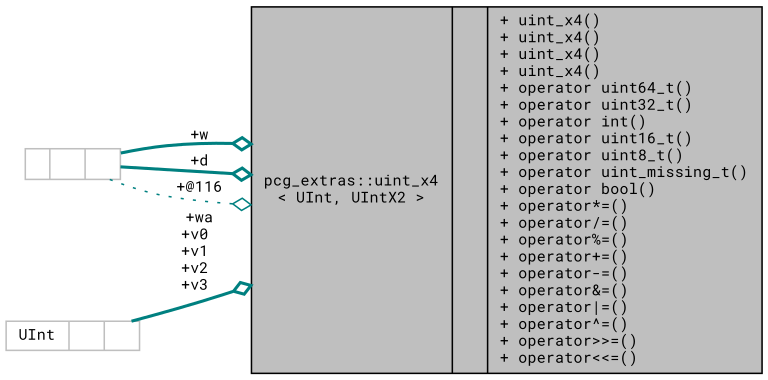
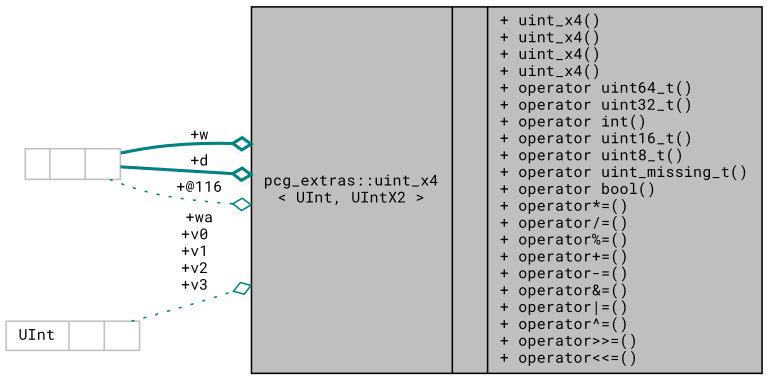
edge "UInt" -> "pcg_extras::uint_x4": style bold -> dotted
